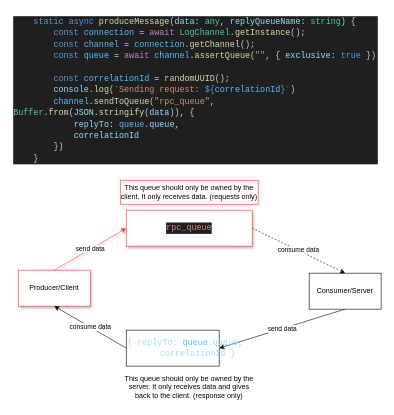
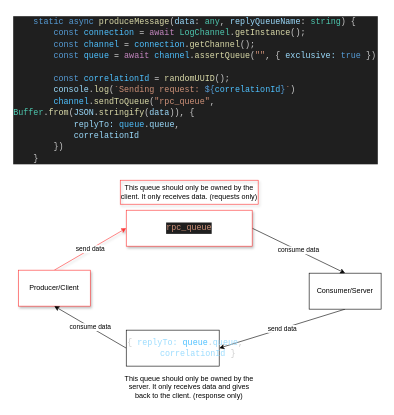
edge "rpc_queue" -> "Consumer/Server": style dashed -> solid
